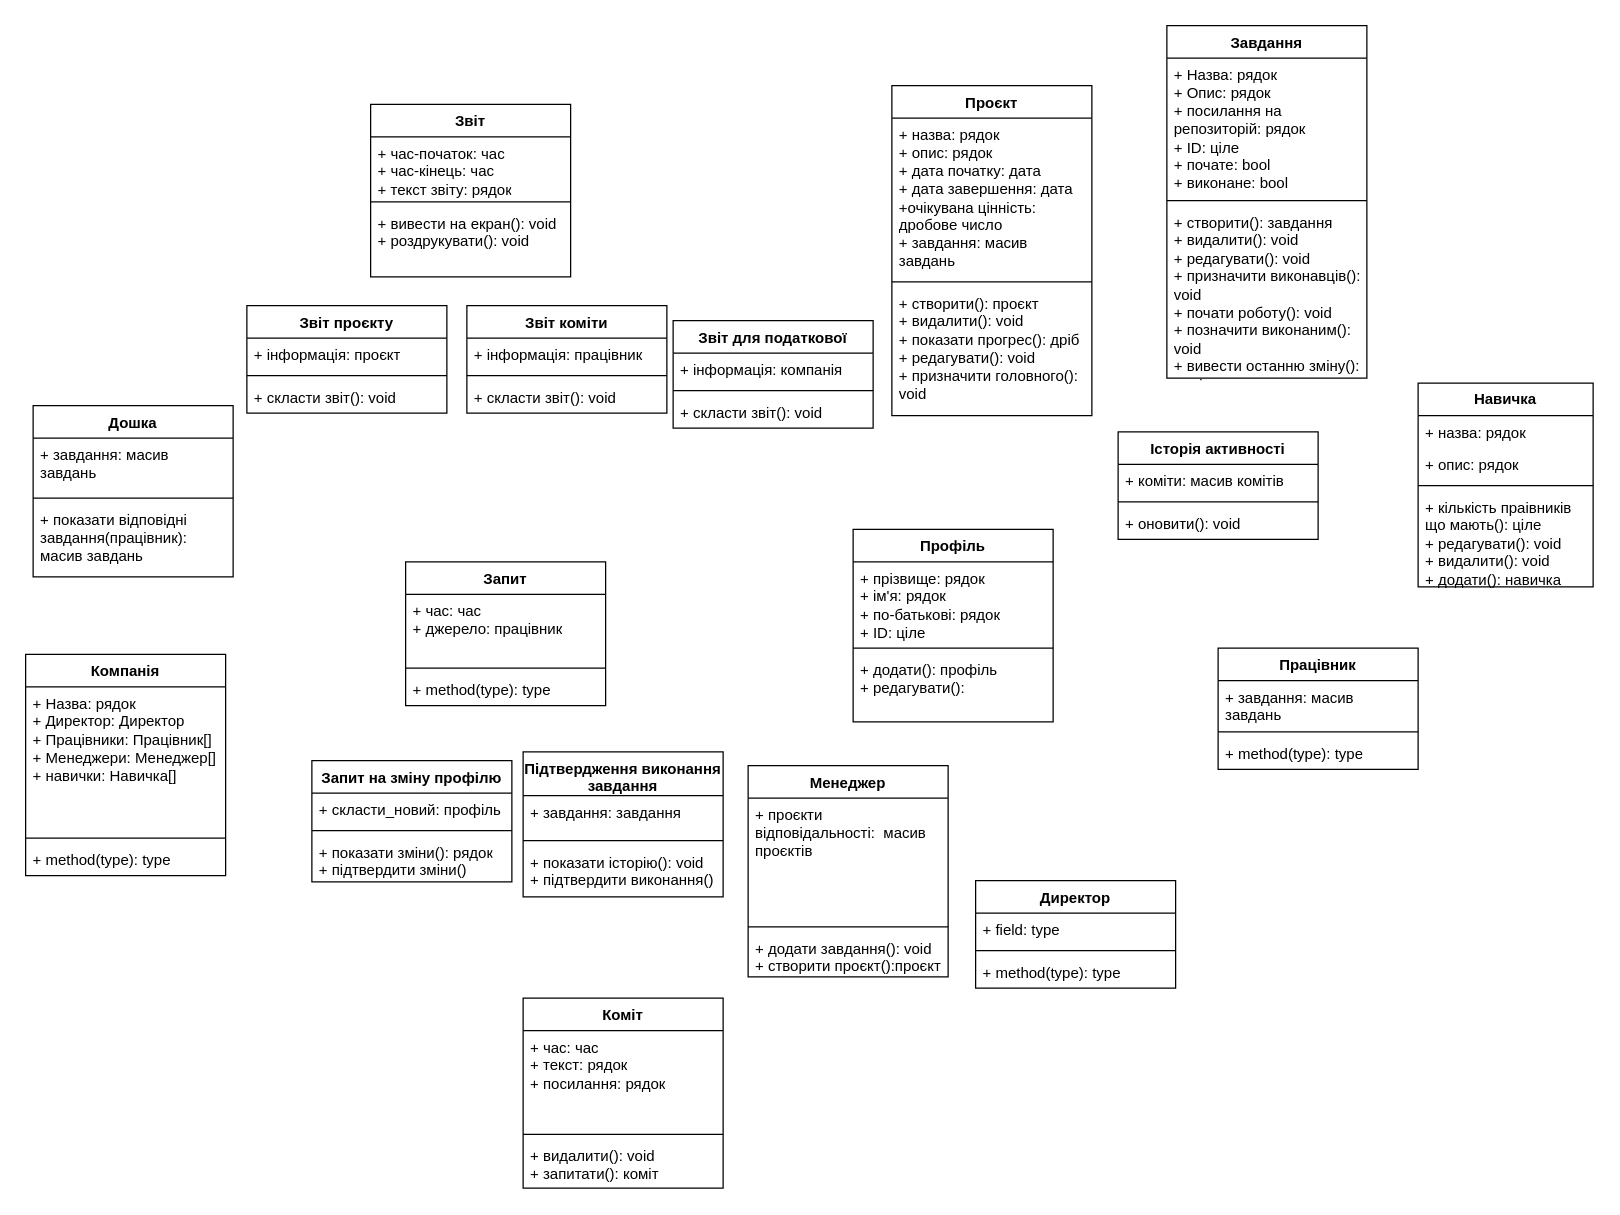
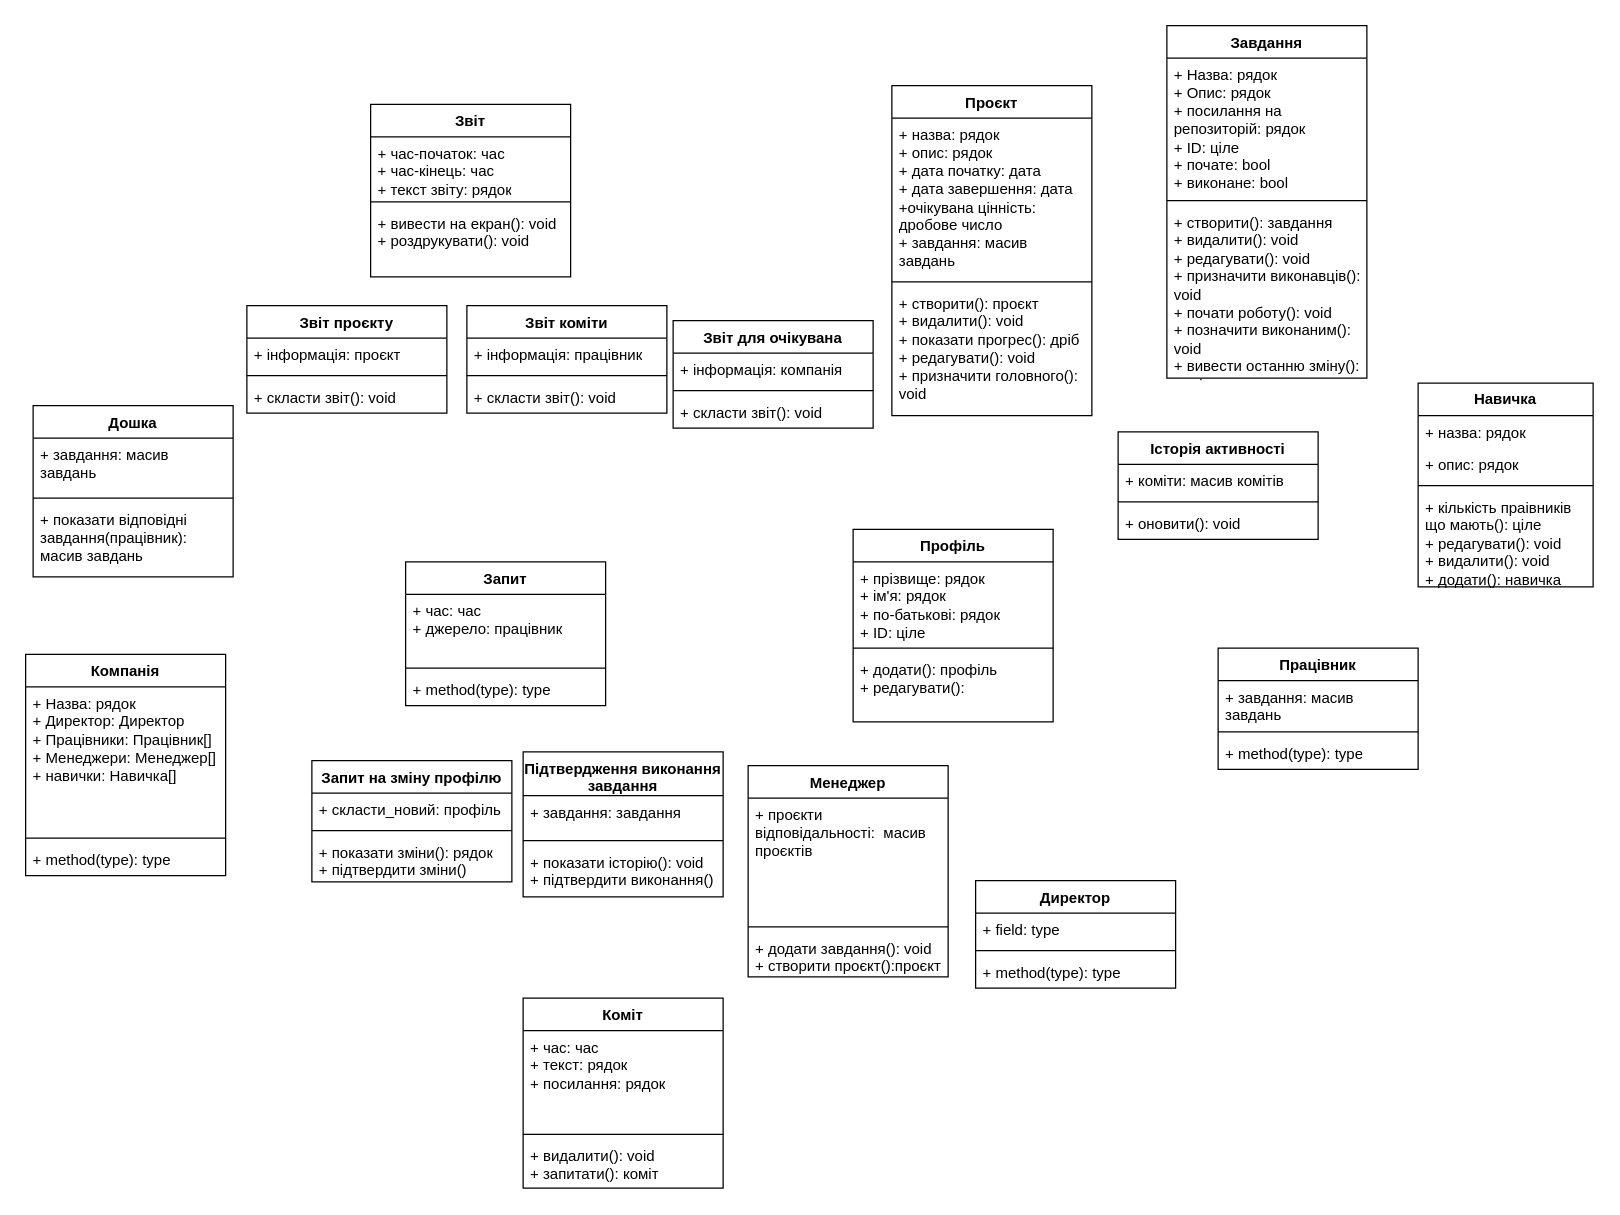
node "Звіт для податкової": label "Звіт для податкової" -> "Звіт для очікувана"
